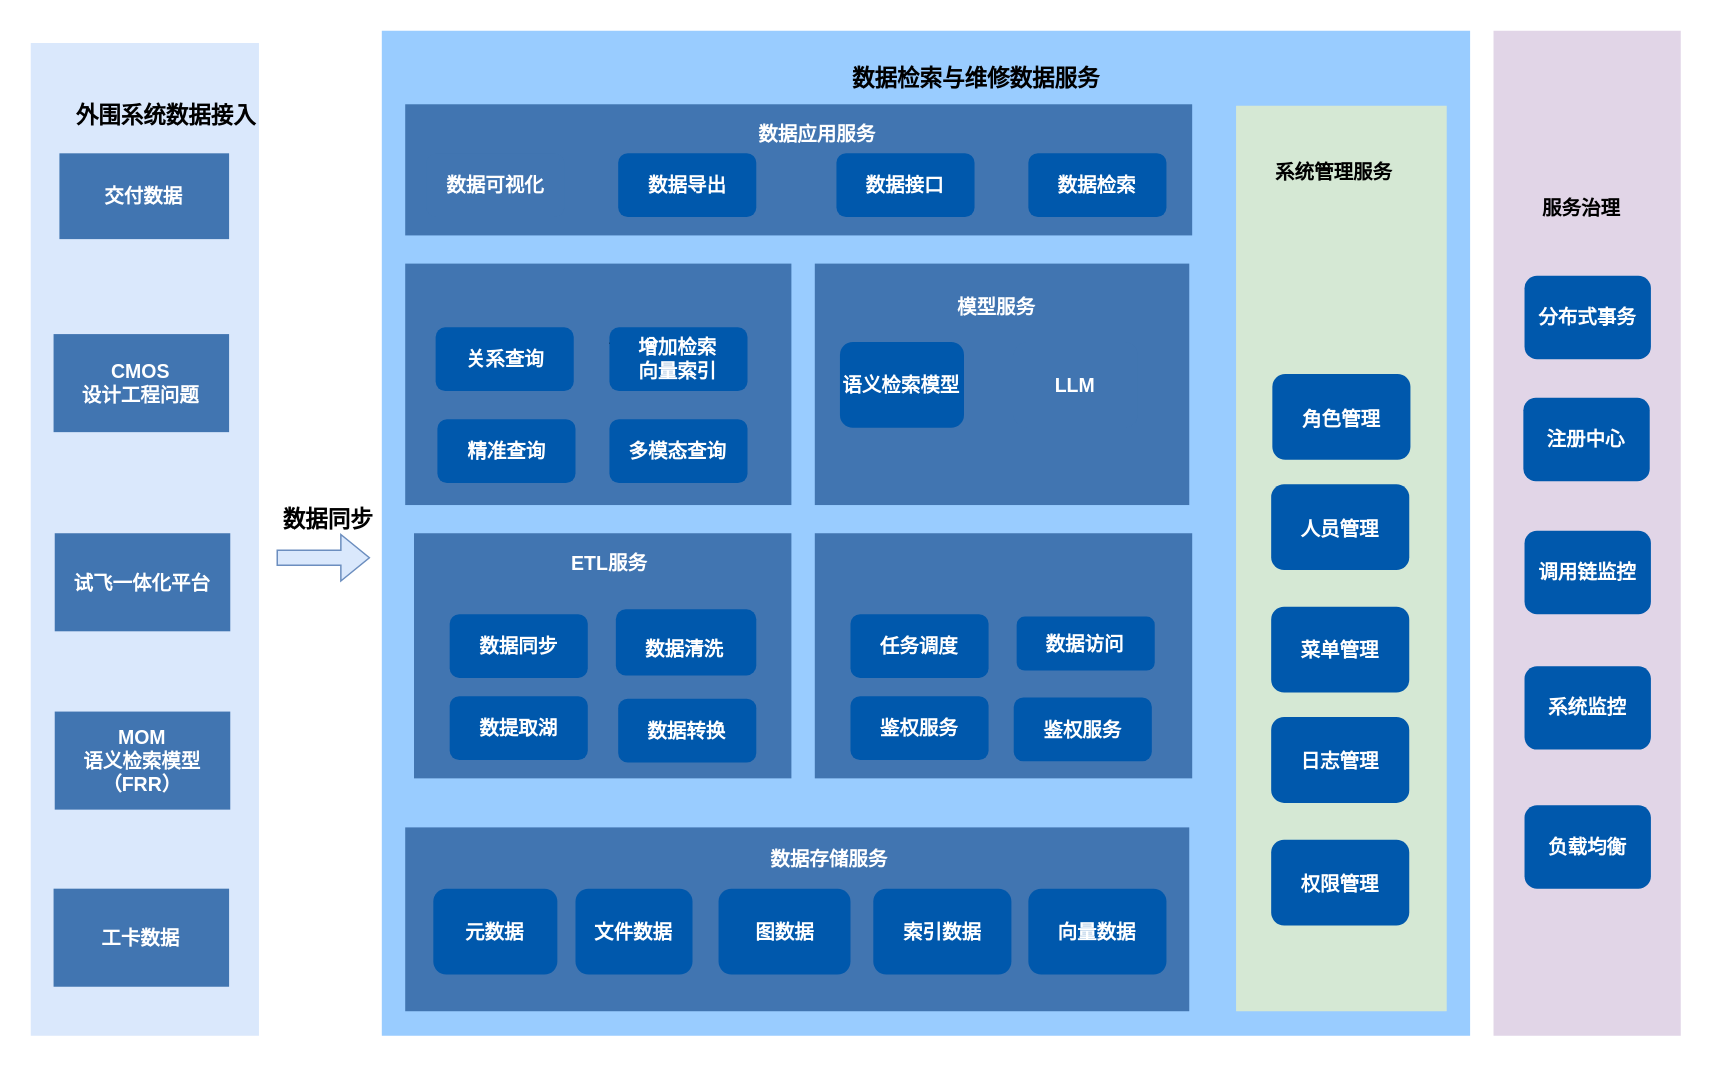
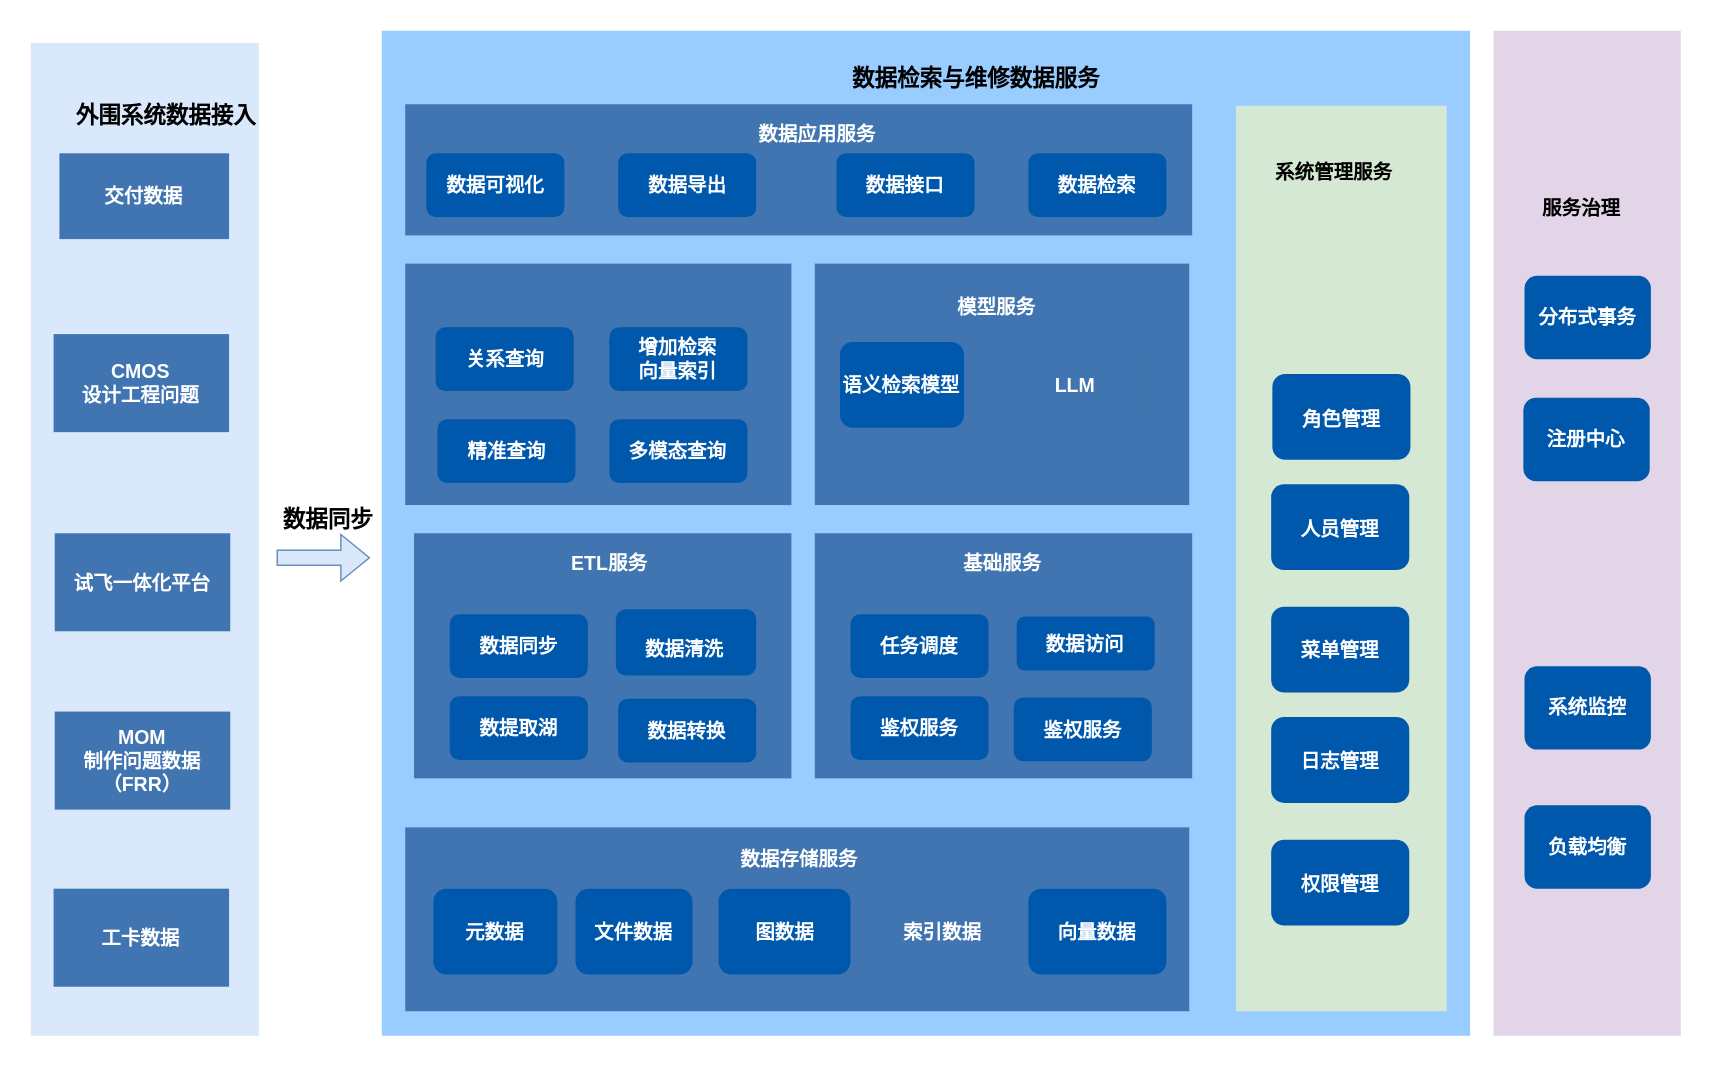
node "数据可视化": fillcolor #4175b1 -> #0058ac
node "基础服务": added
node "调用链监控": removed
node "MOM 语义检索模型（FRR）": label "MOM 语义检索模型（FRR）" -> "MOM 制作问题数据（FRR）"
node "数据存储服务": moved (830, 858) -> (800, 858)
node "索引数据": fillcolor #0058ac -> #4175b1
